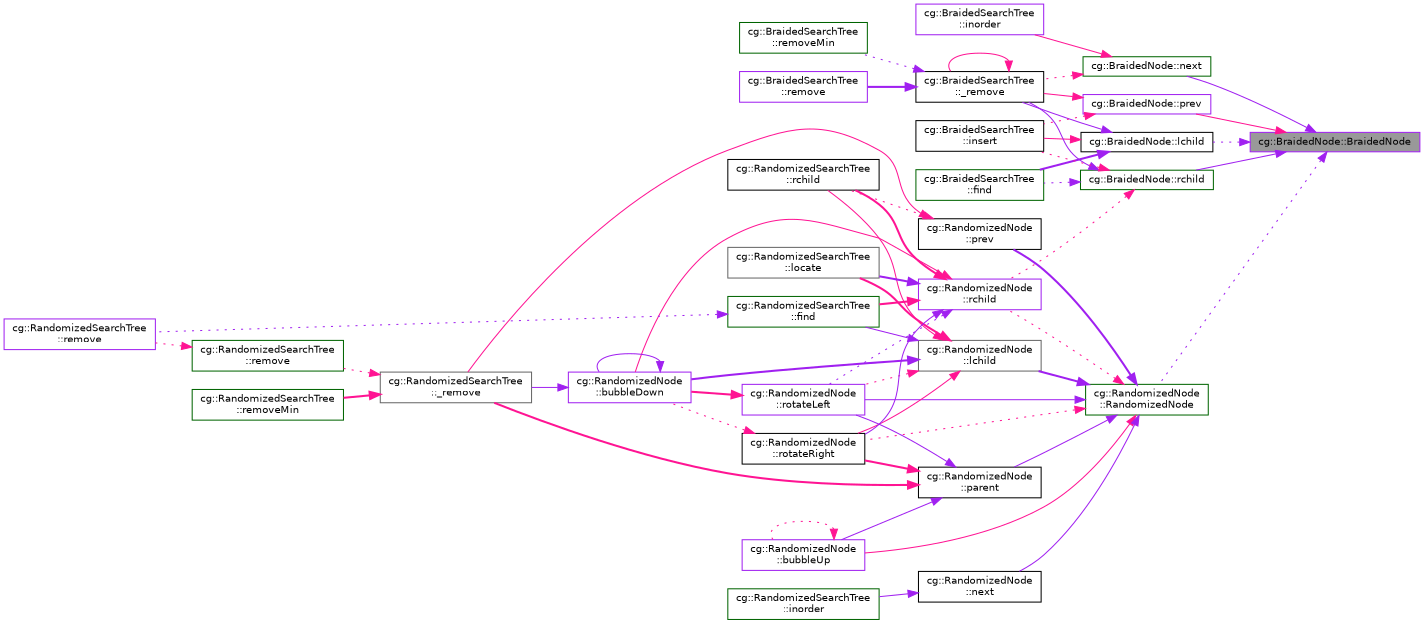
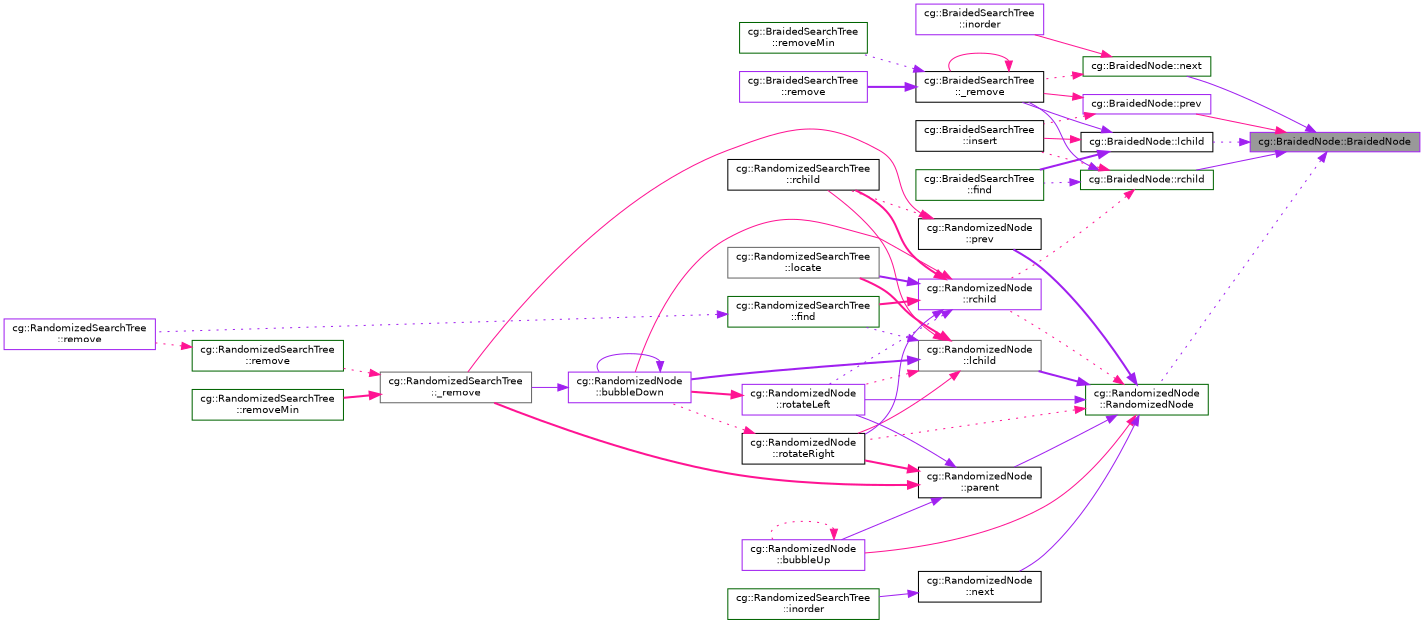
edge "cg::RandomizedSearchTree ::find" -> "cg::RandomizedNode ::lchild": style solid -> dotted
